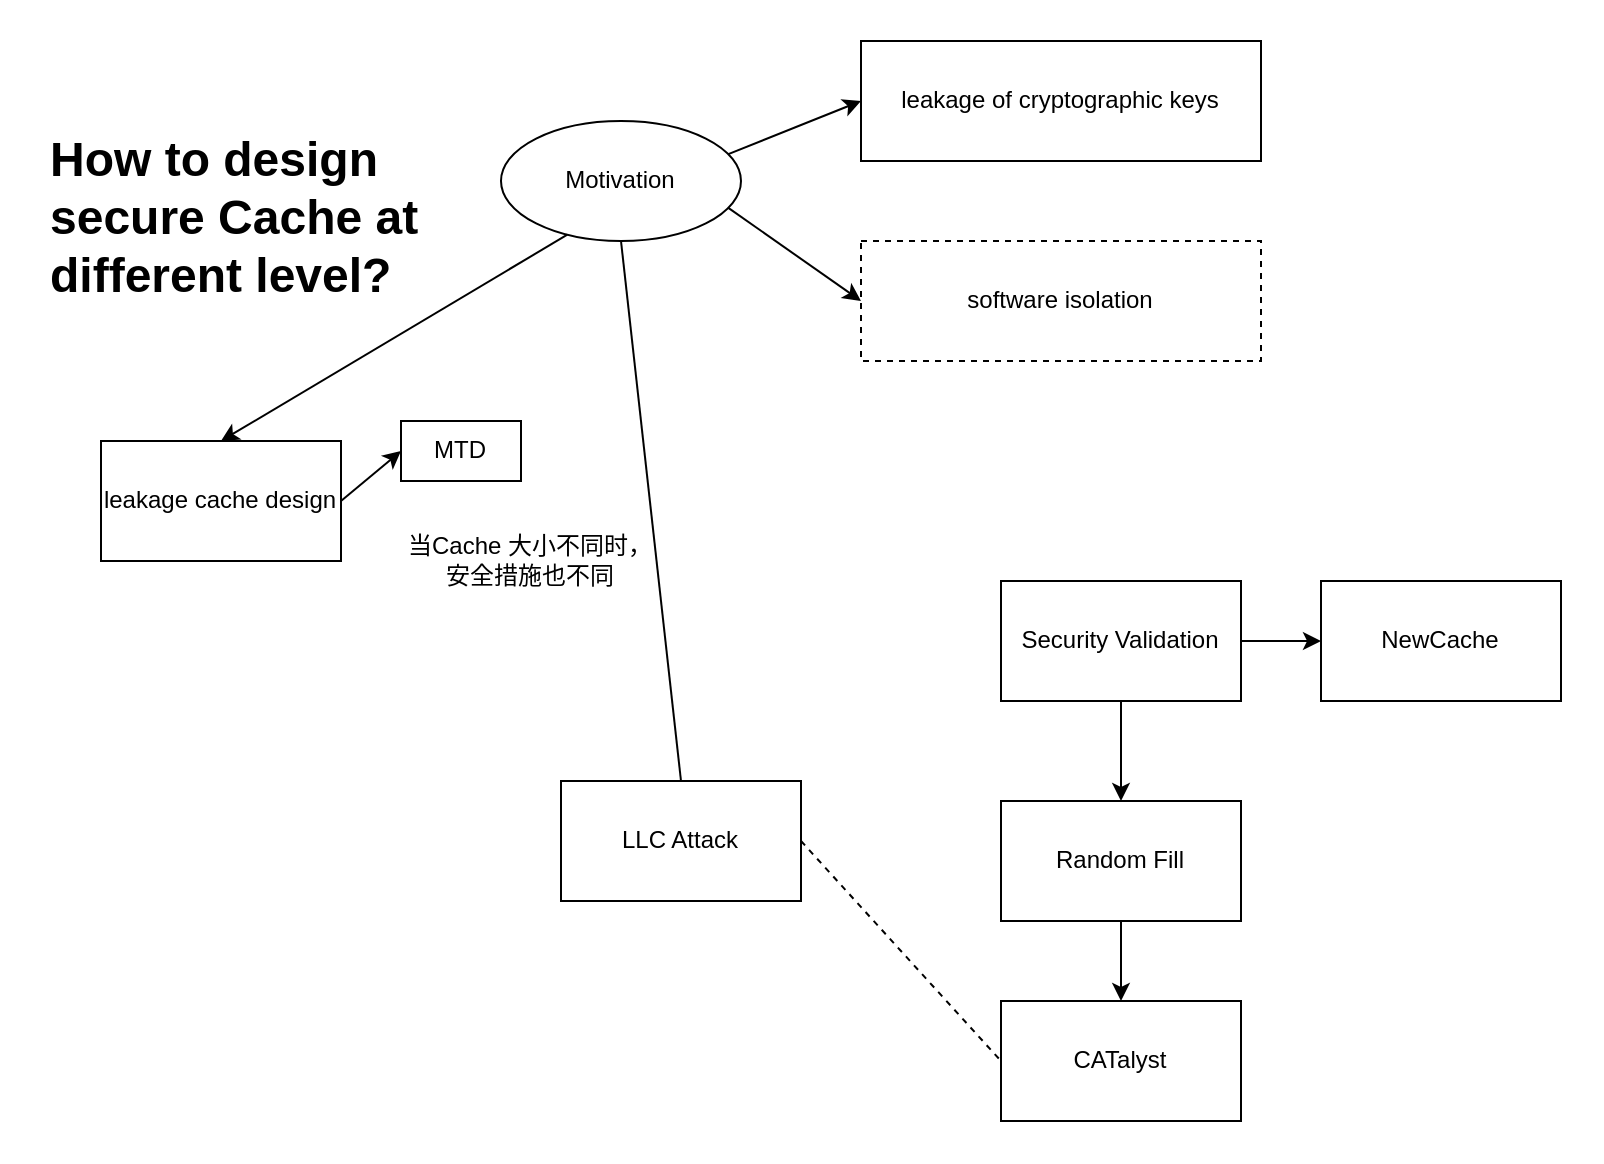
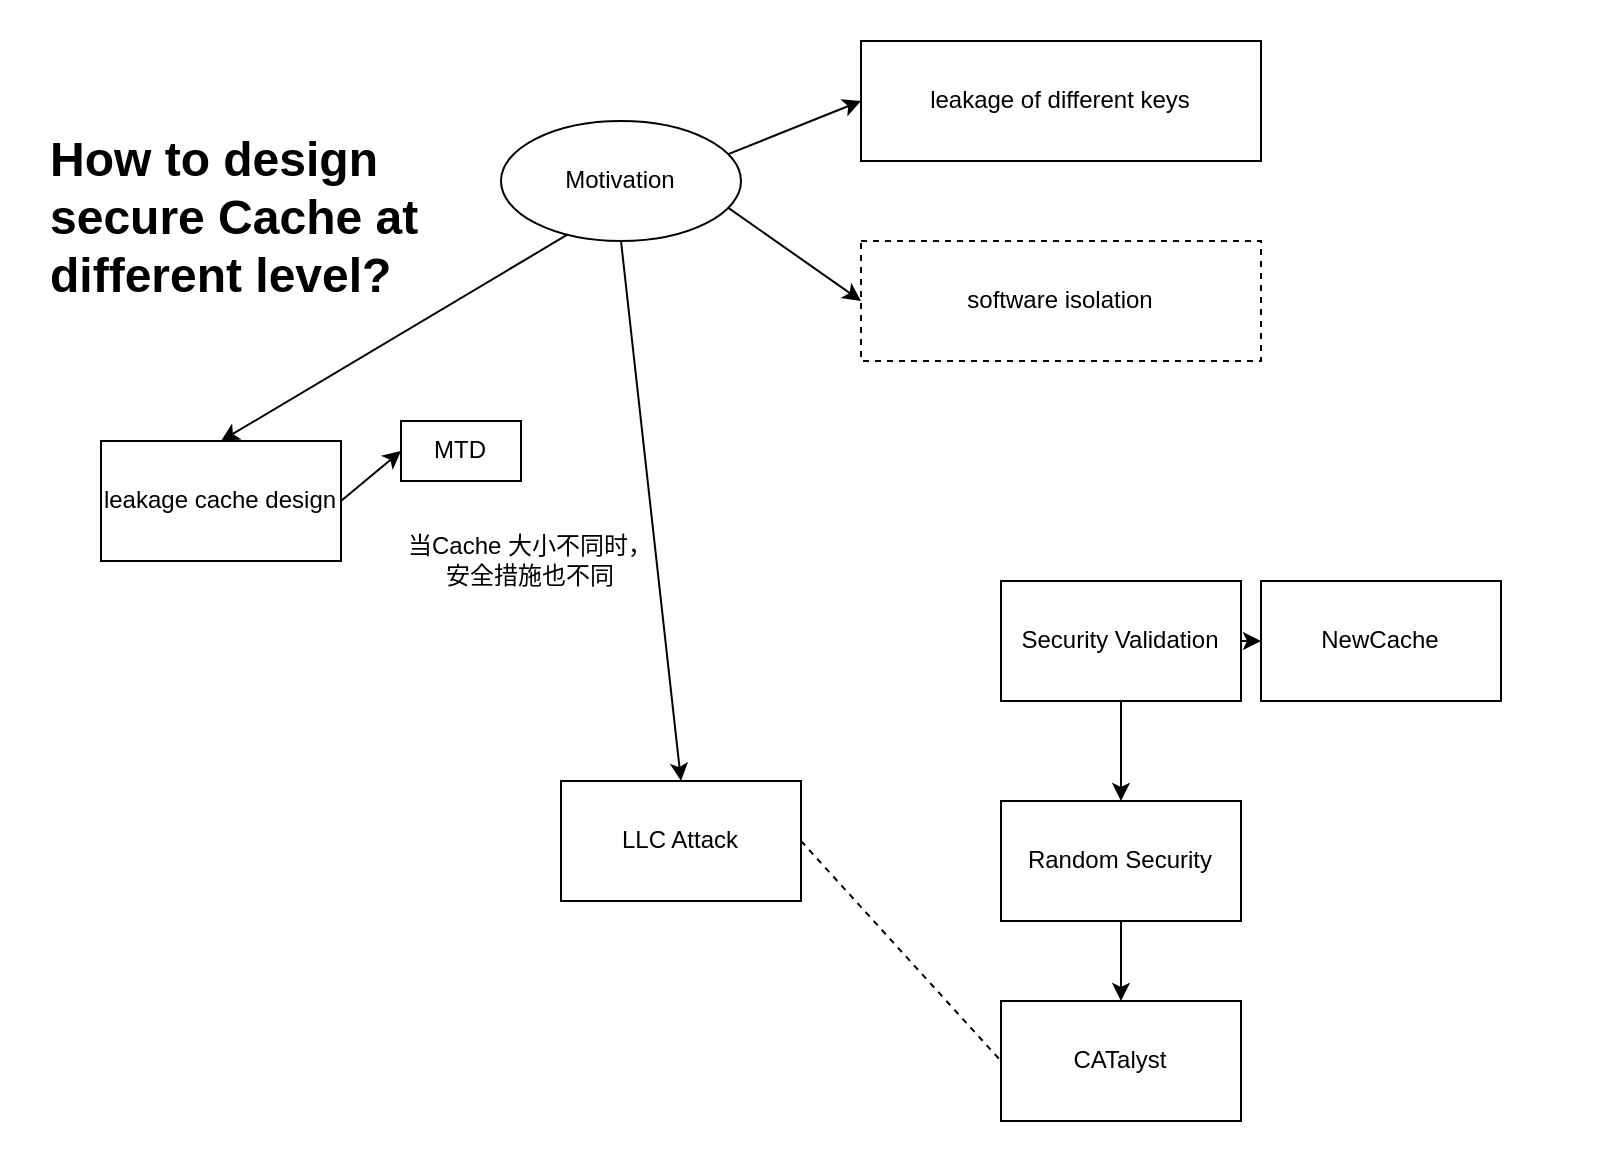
node "leakage of cryptographic keys": label "leakage of cryptographic keys" -> "leakage of different keys"
node "NewCache": moved (1441, 641) -> (1381, 641)
edge "Motivation" -- "LLC Attack": arrowhead none -> classic
node "Random Fill": label "Random Fill" -> "Random Security"
